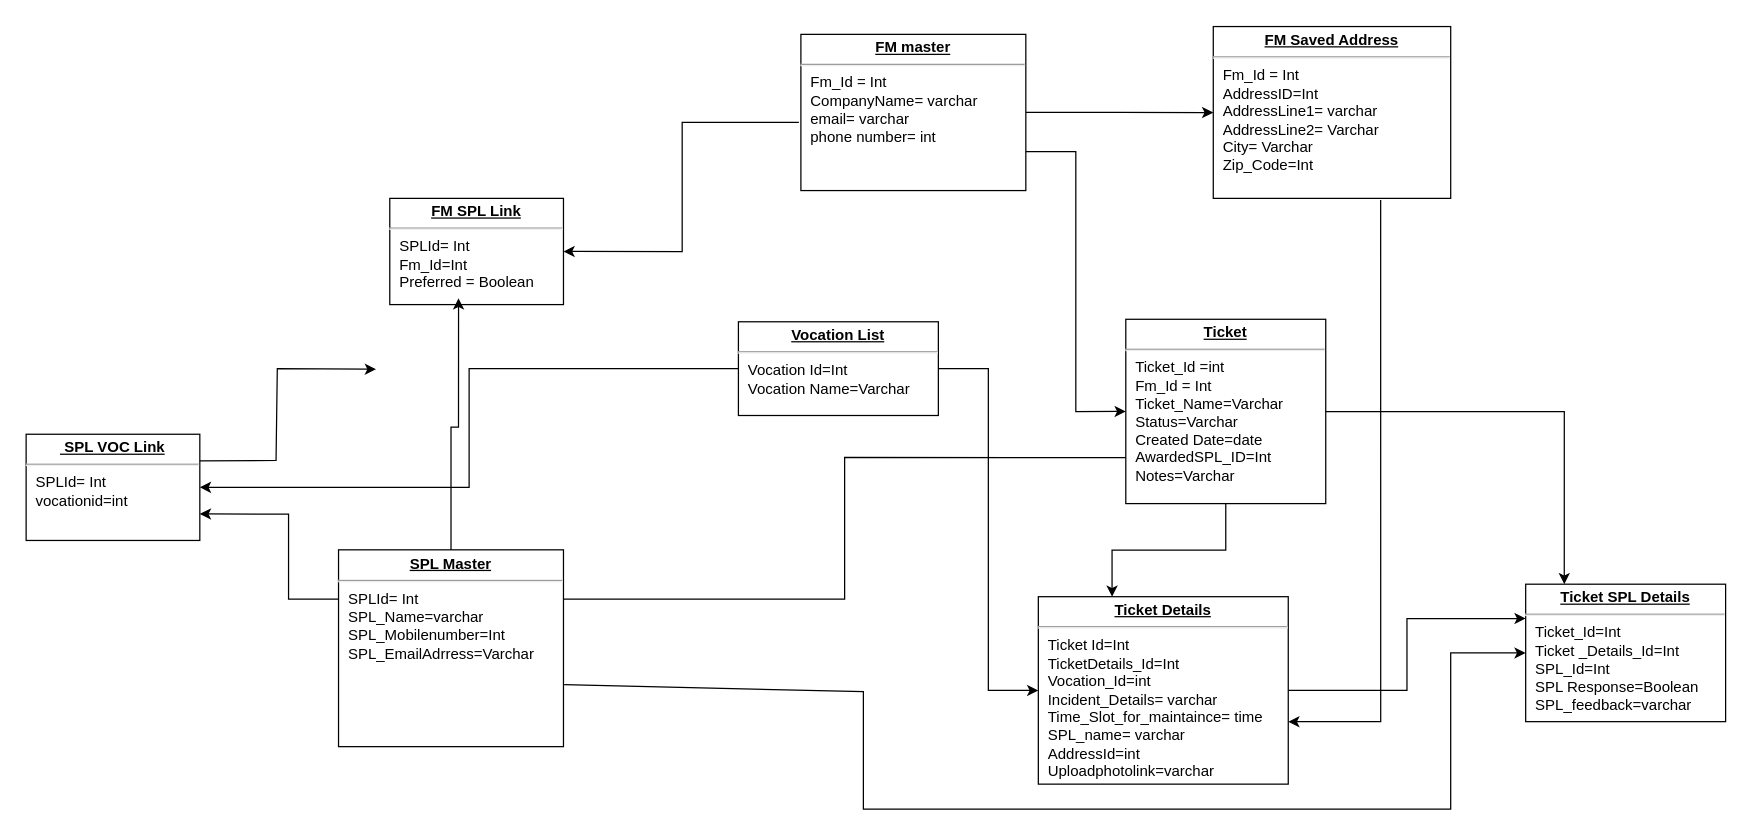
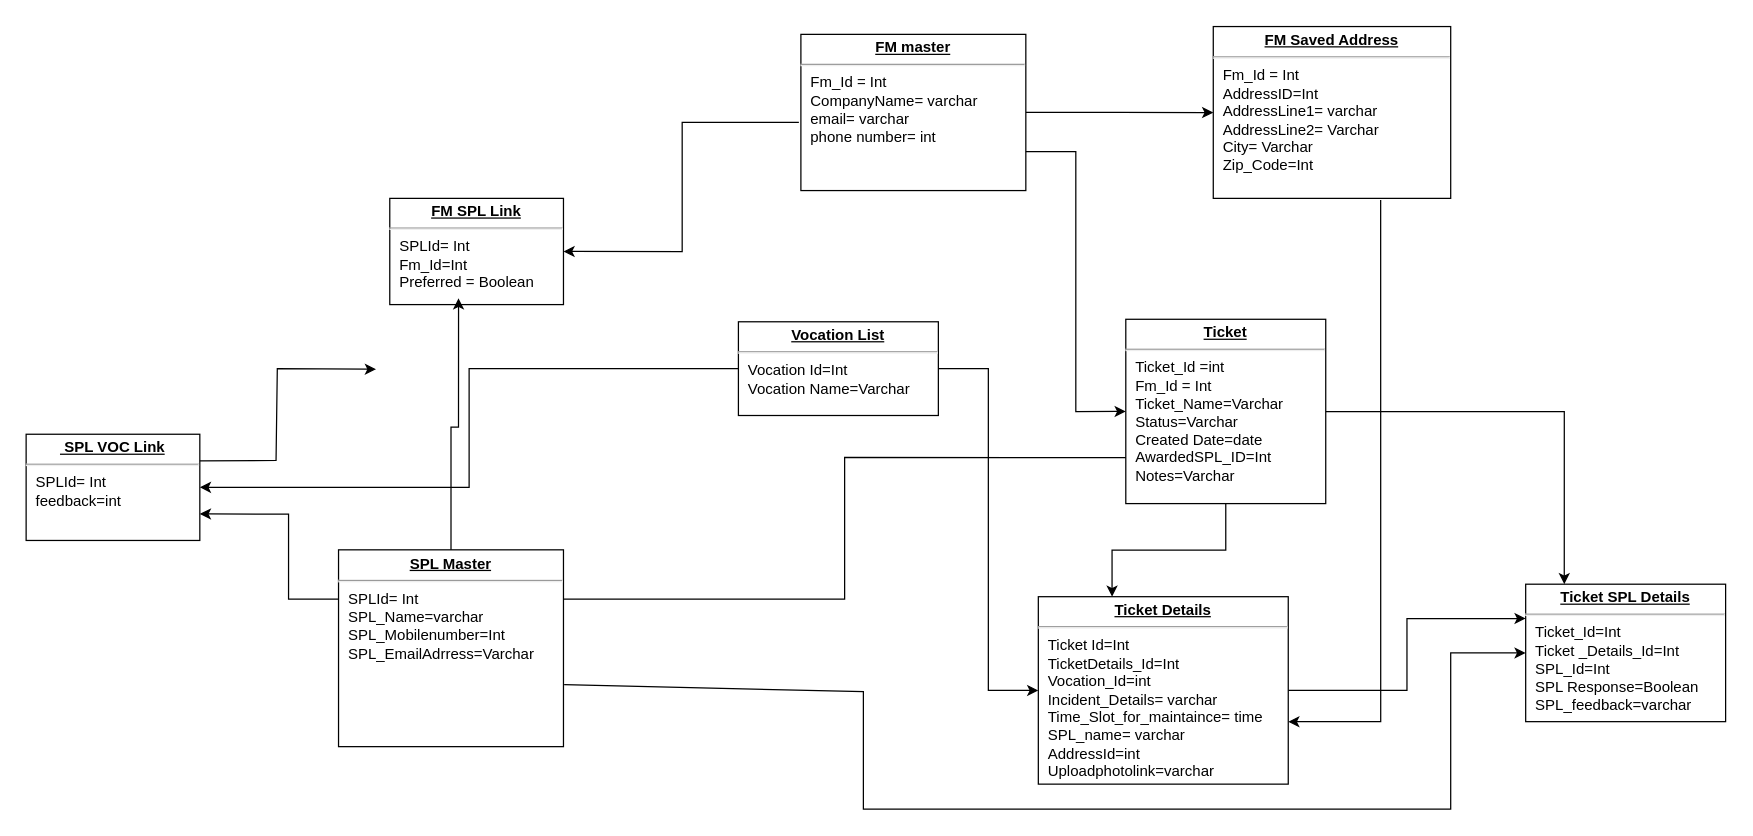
node "SPL VOC Link SPLId= Int vocationid=int": label "SPL VOC Link SPLId= Int vocationid=int" -> "SPL VOC Link SPLId= Int feedback=int"
